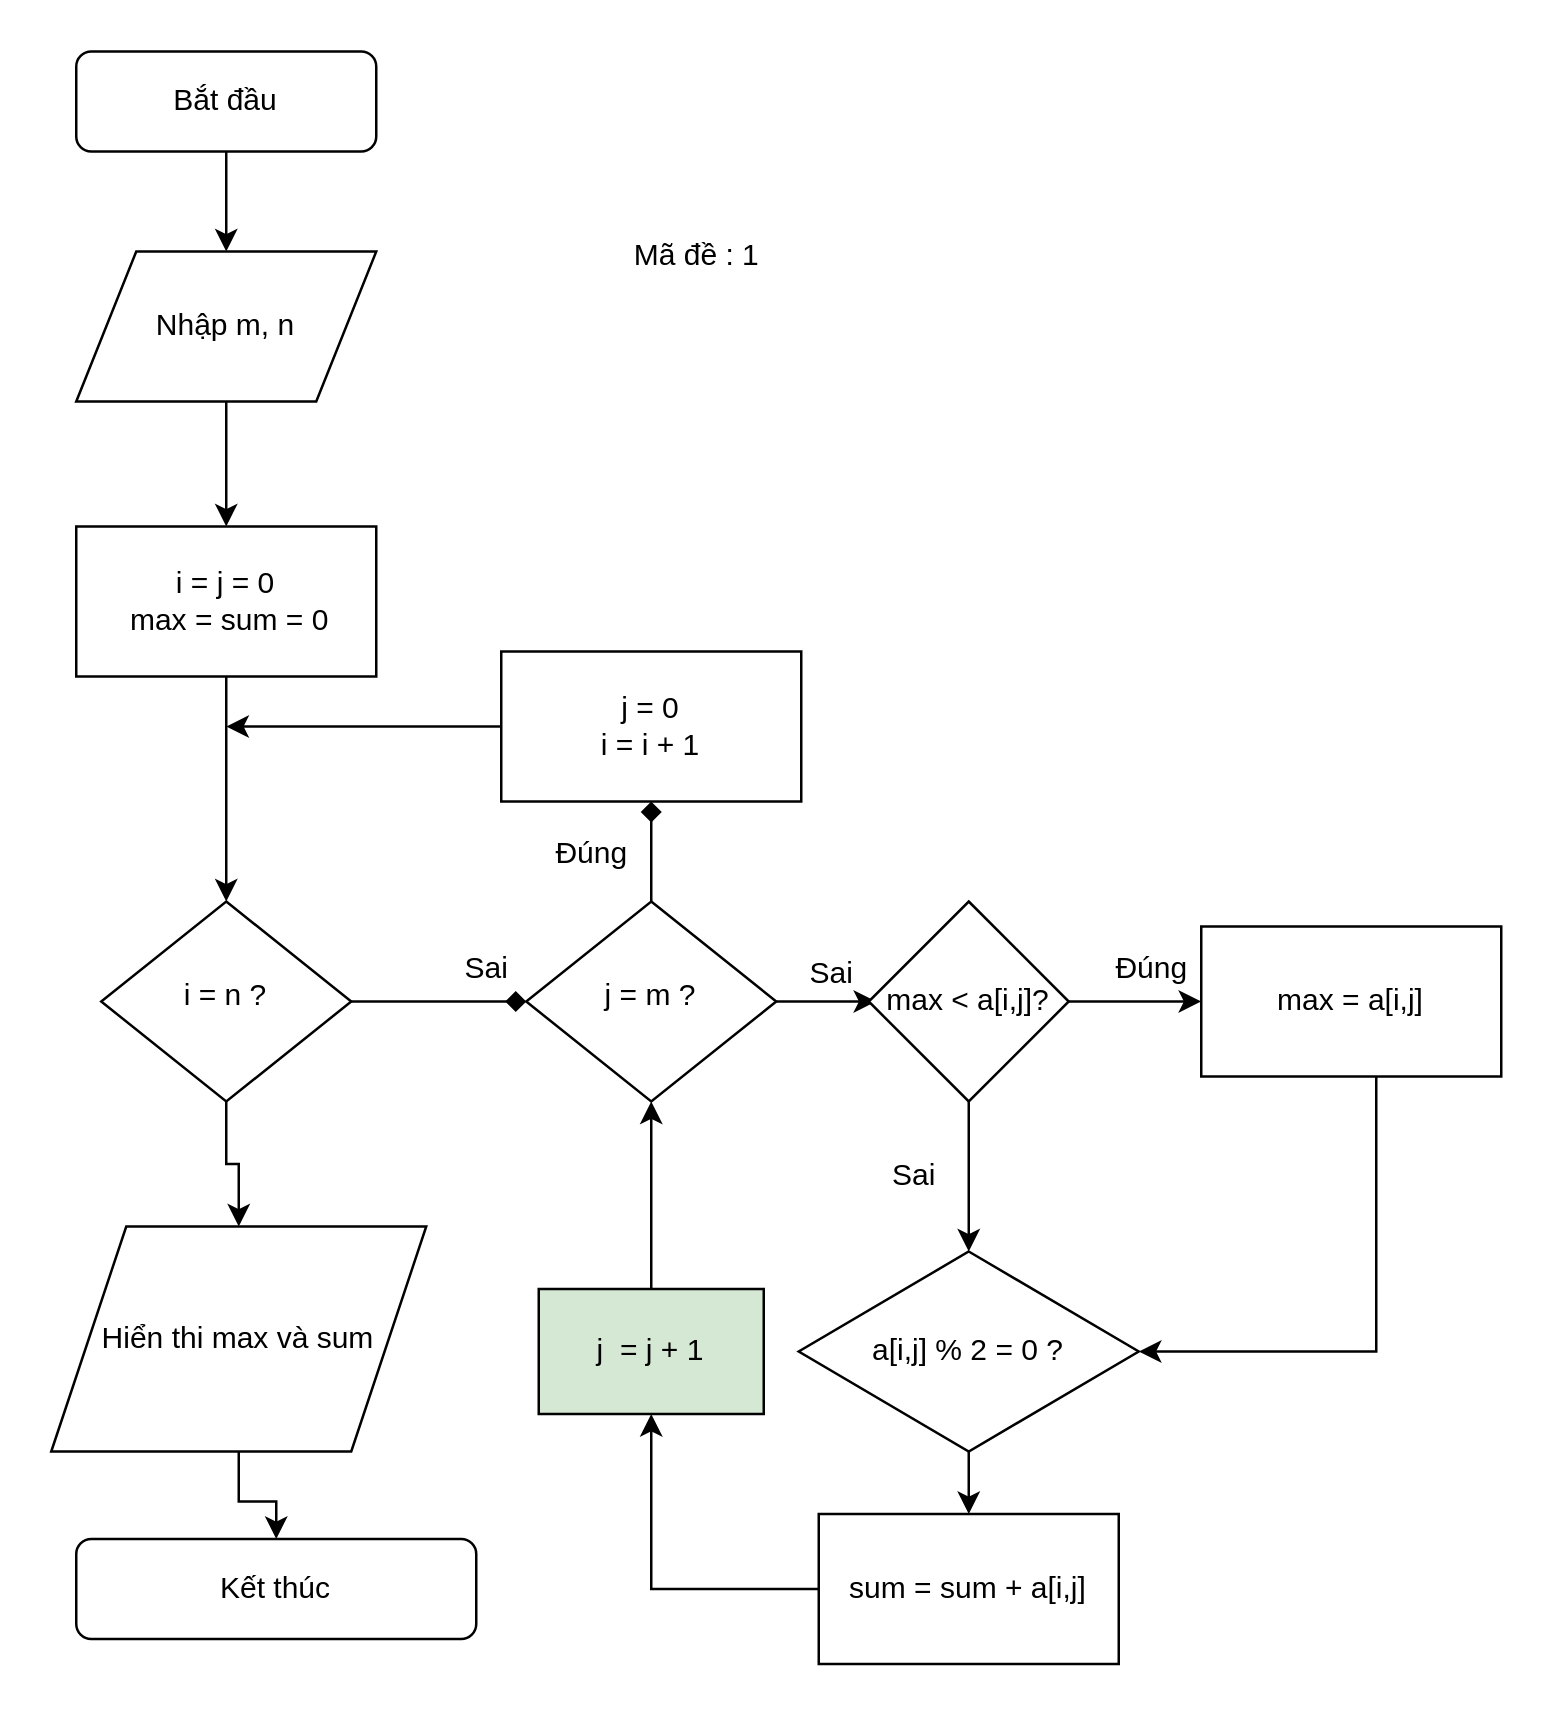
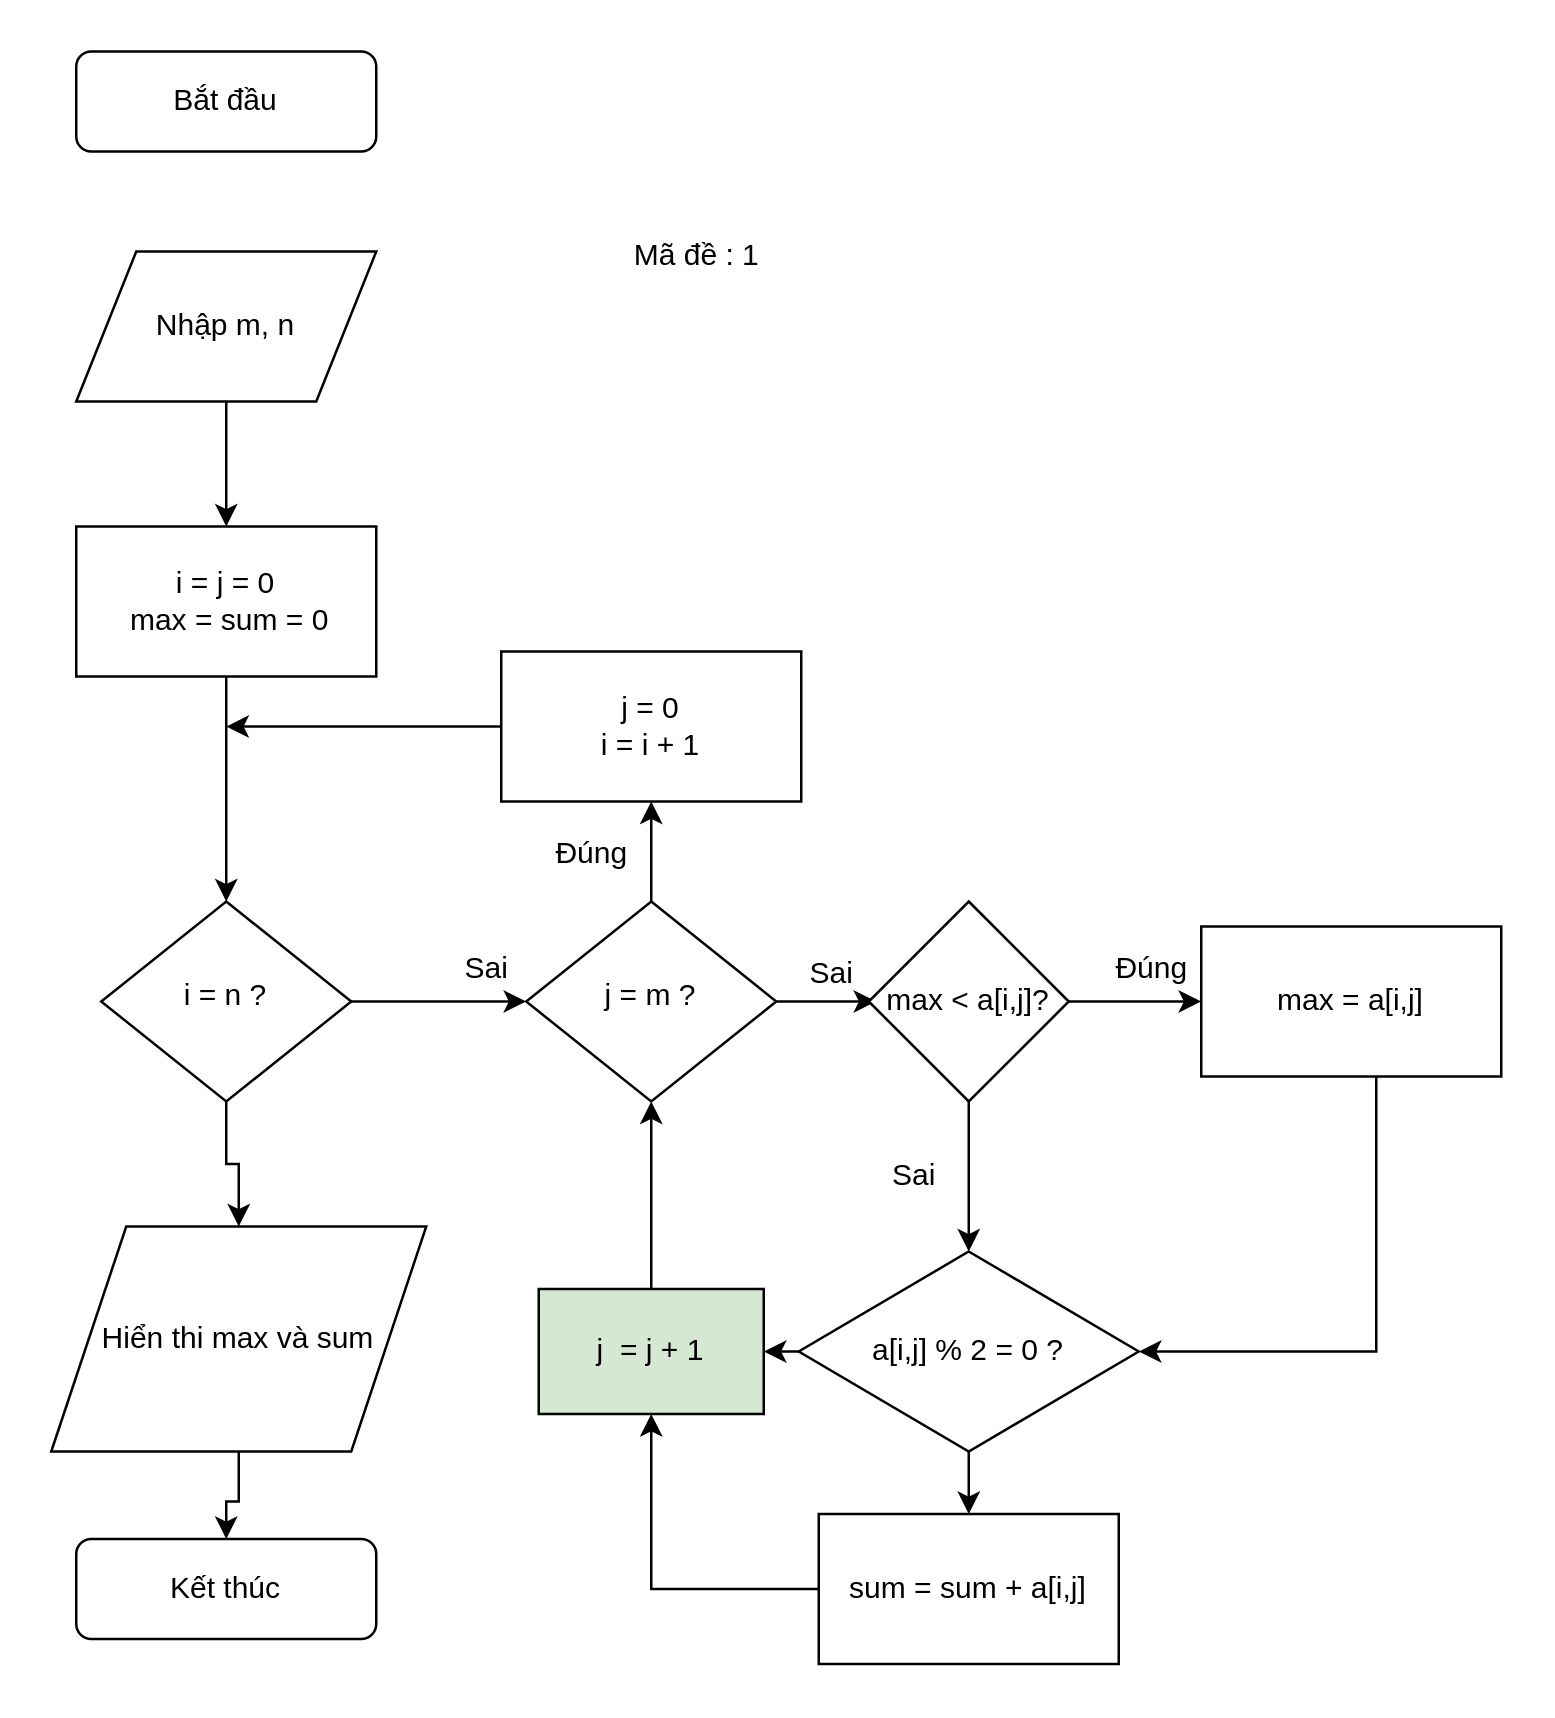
edge "Bắt đầu" -> "Nhập m, n": removed
edge "j = m ?" -> "j = 0 i = i + 1": arrowhead diamond -> classic
edge "i = n ?" -> "j = m ?": arrowhead diamond -> classic
edge "a[i,j] % 2 = 0 ?" -> "j = j + 1": added
node "Kết thúc": size 400x100 -> 300x100
